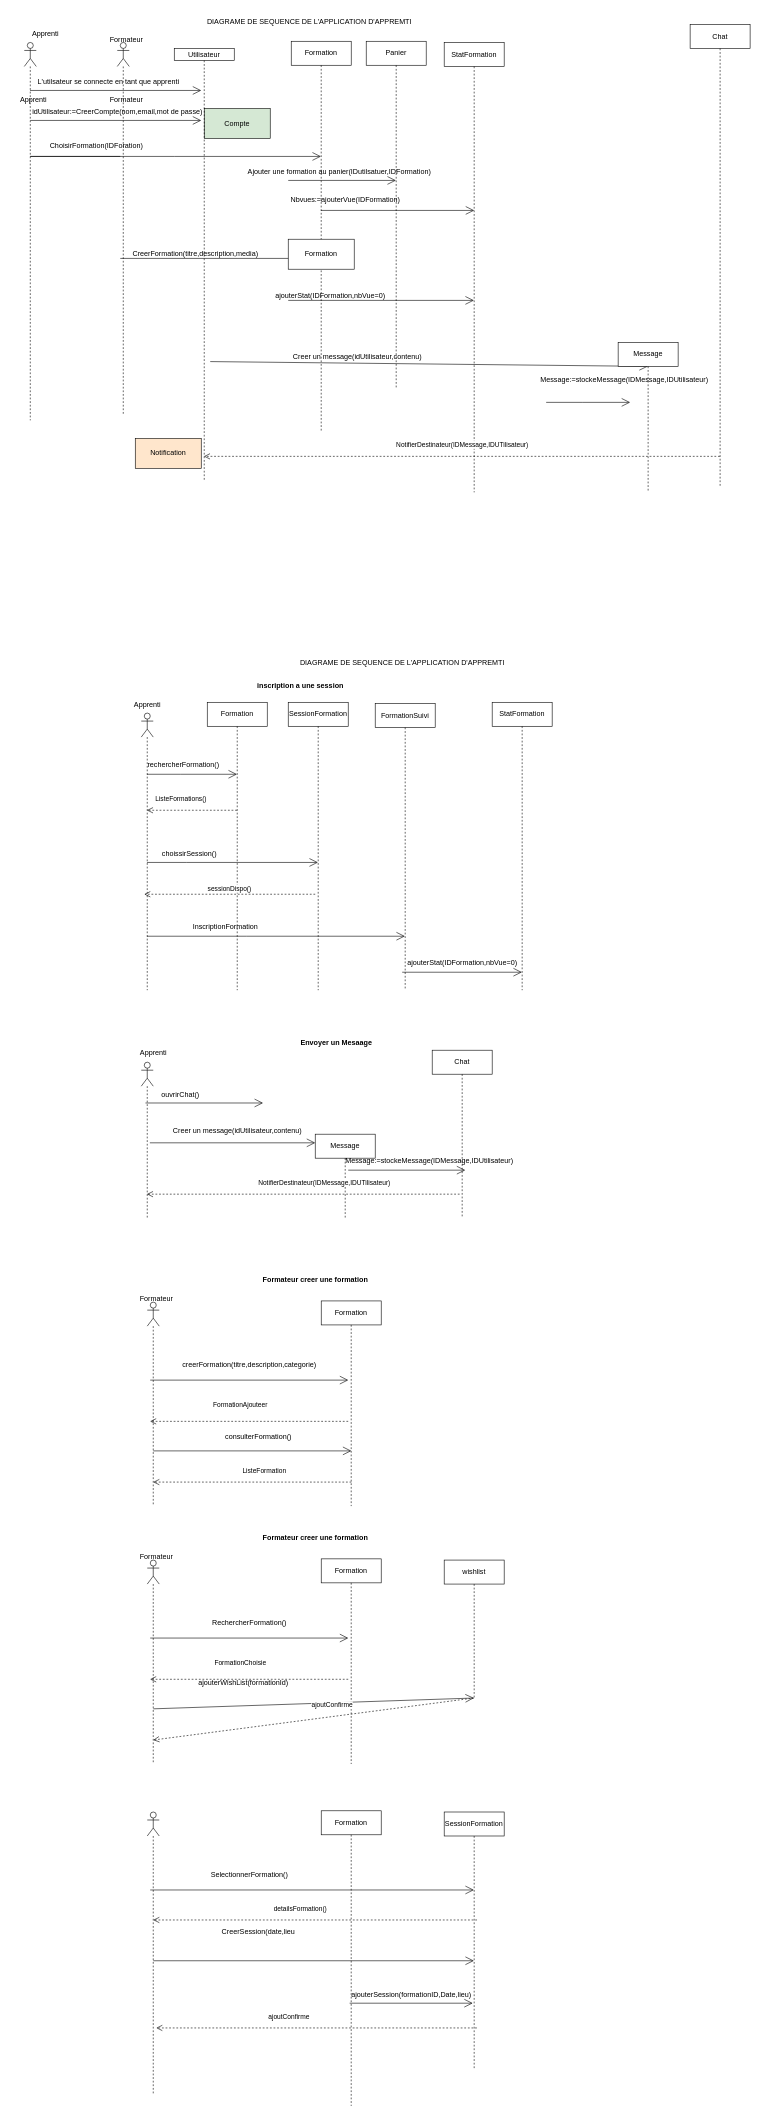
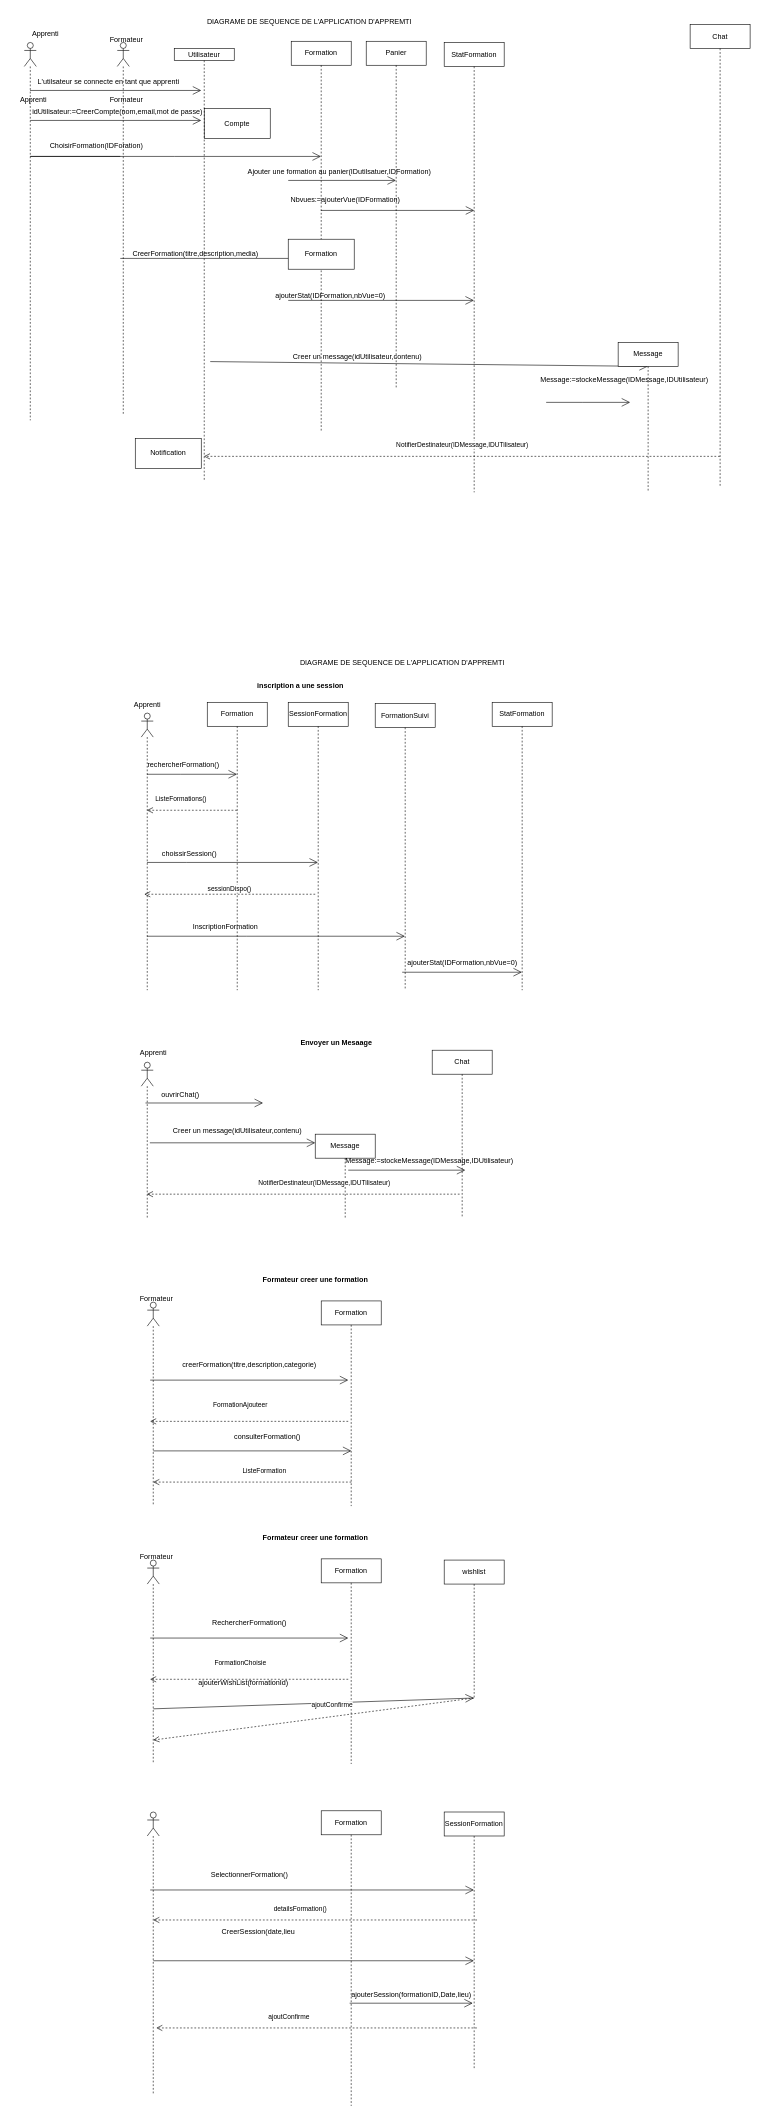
node "Compte": fillcolor #d5e8d4 -> #ffffff
node "Notification": fillcolor #ffe6cc -> #ffffff
node "consulterFormation()": moved (258, 1437) -> (267, 1437)
